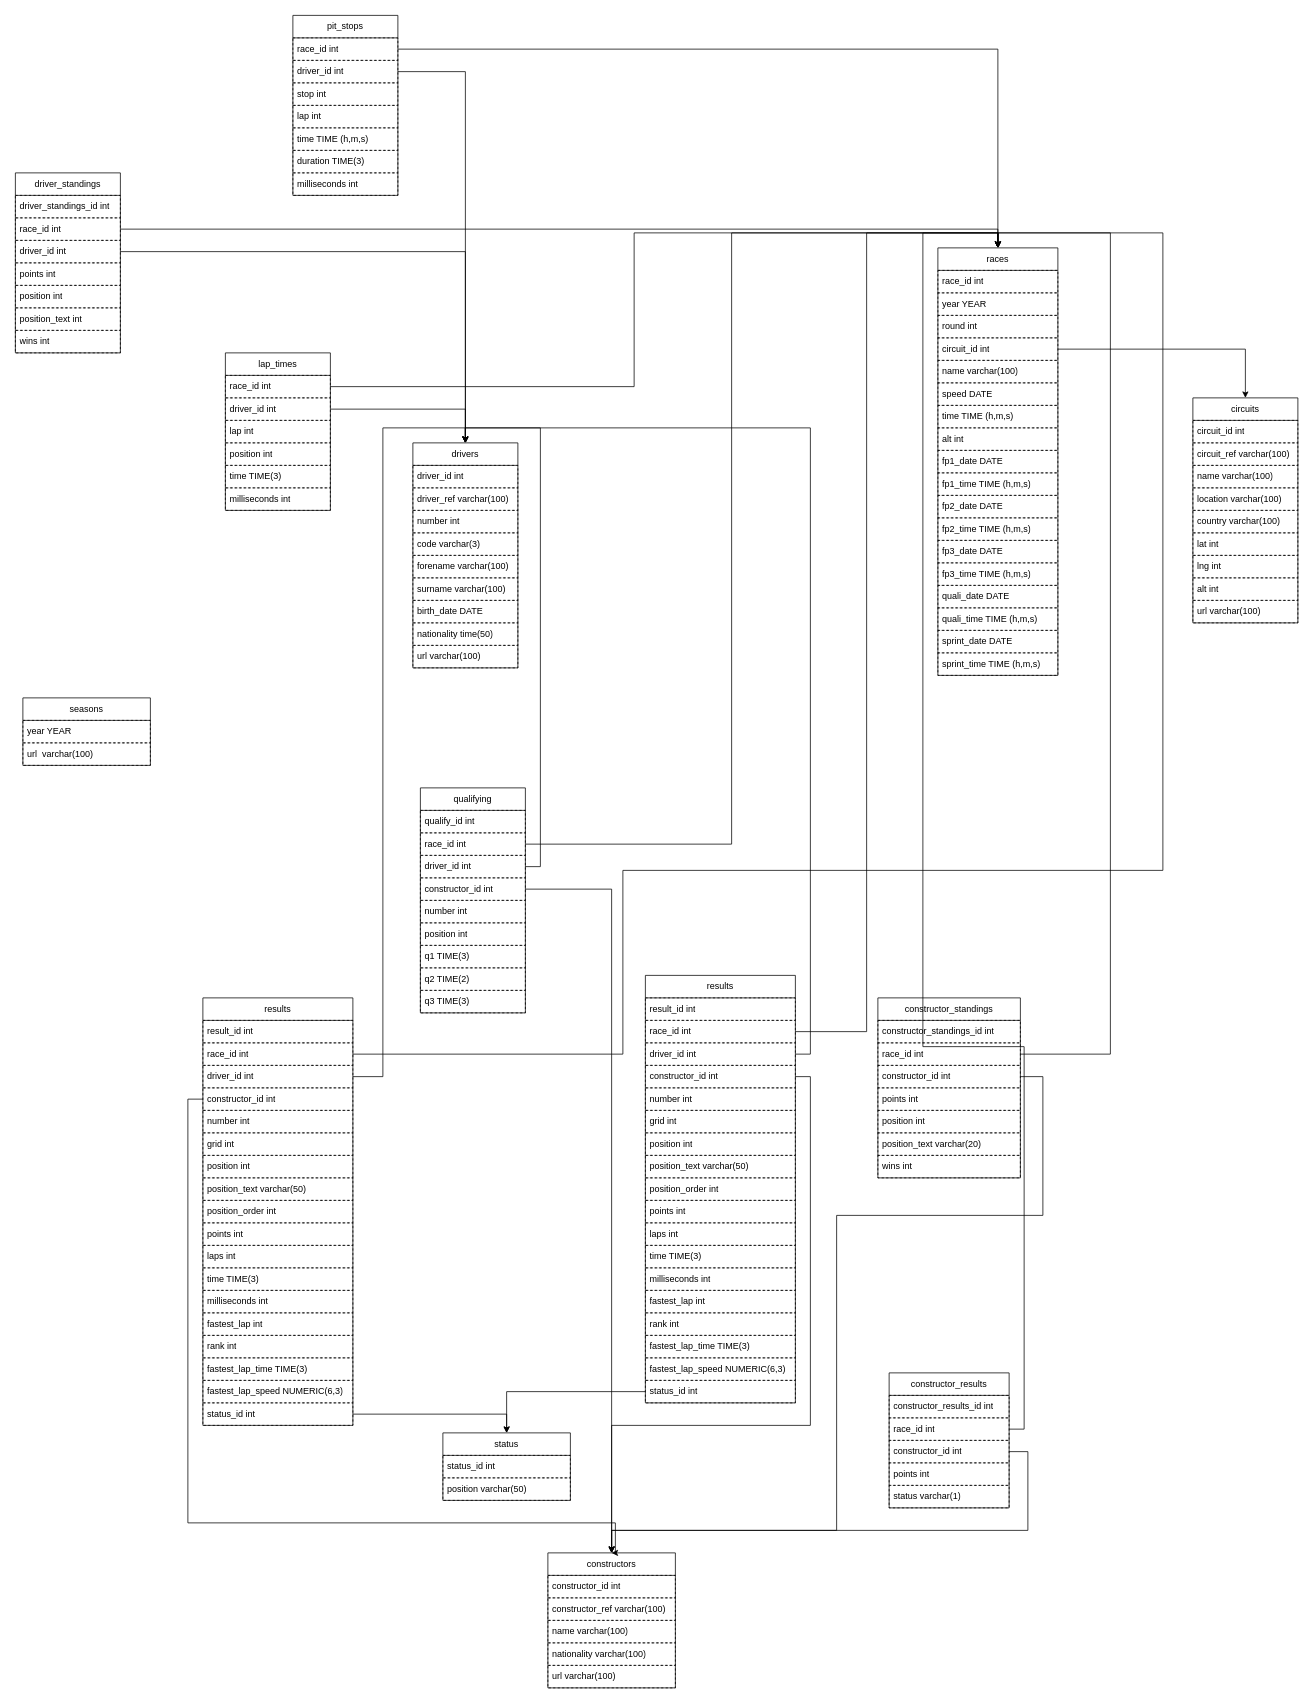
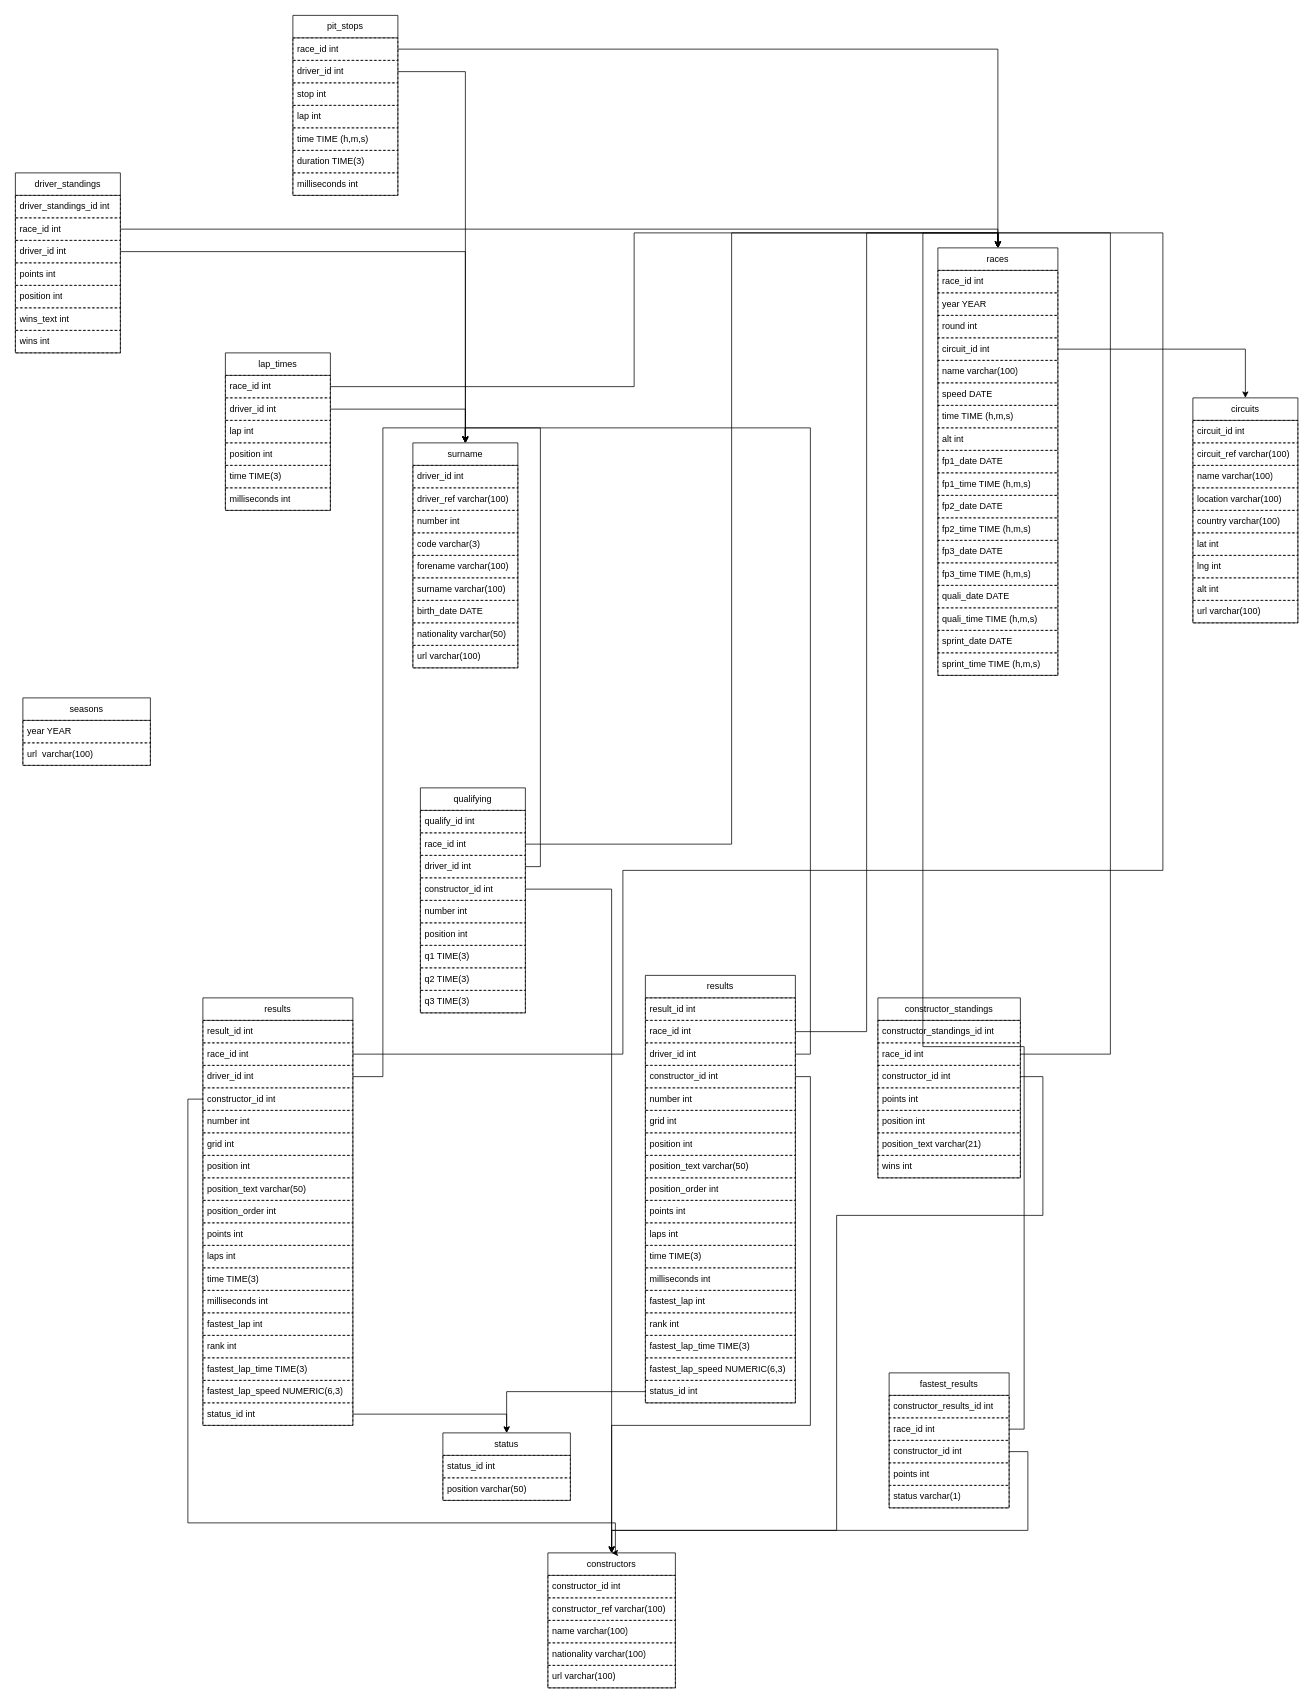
node "position_text int": label "position_text int" -> "wins_text int"
node "drivers": label "drivers" -> "surname"
node "nationality time(50)": label "nationality time(50)" -> "nationality varchar(50)"
node "q2 TIME(2)": label "q2 TIME(2)" -> "q2 TIME(3)"
node "position_text varchar(20)": label "position_text varchar(20)" -> "position_text varchar(21)"
node "constructor_results": label "constructor_results" -> "fastest_results"
